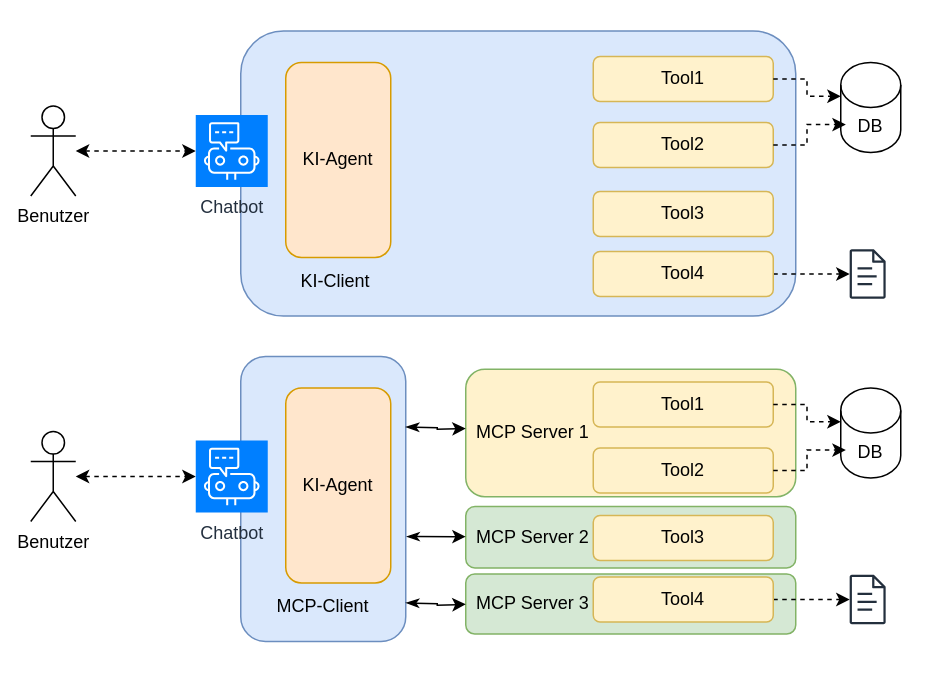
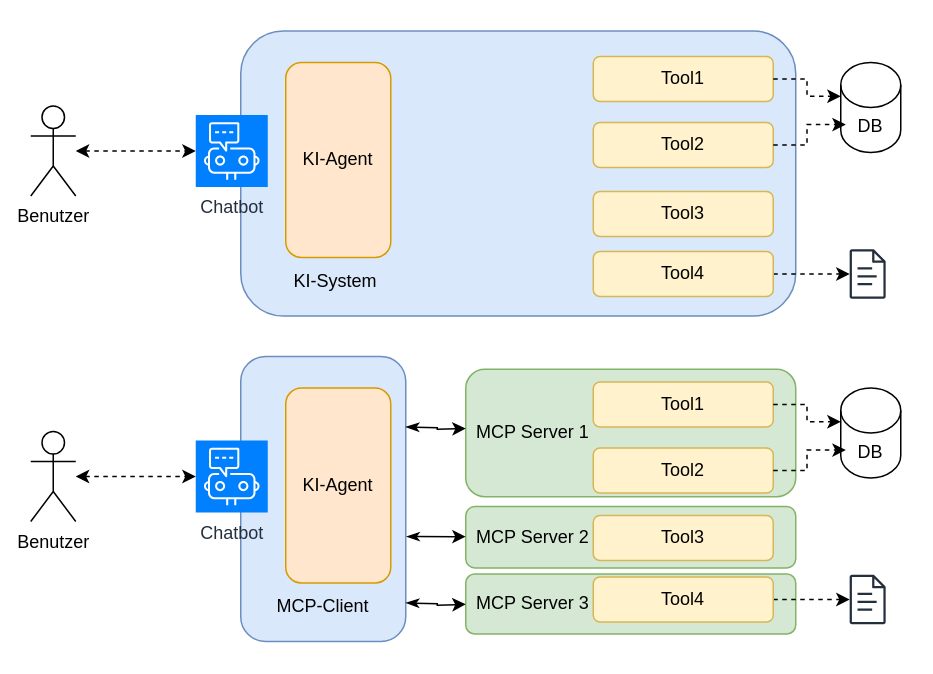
node "KI-Client": label "KI-Client" -> "KI-System"
node "MCP Server 1": fillcolor #fff2cc -> #d5e8d4
